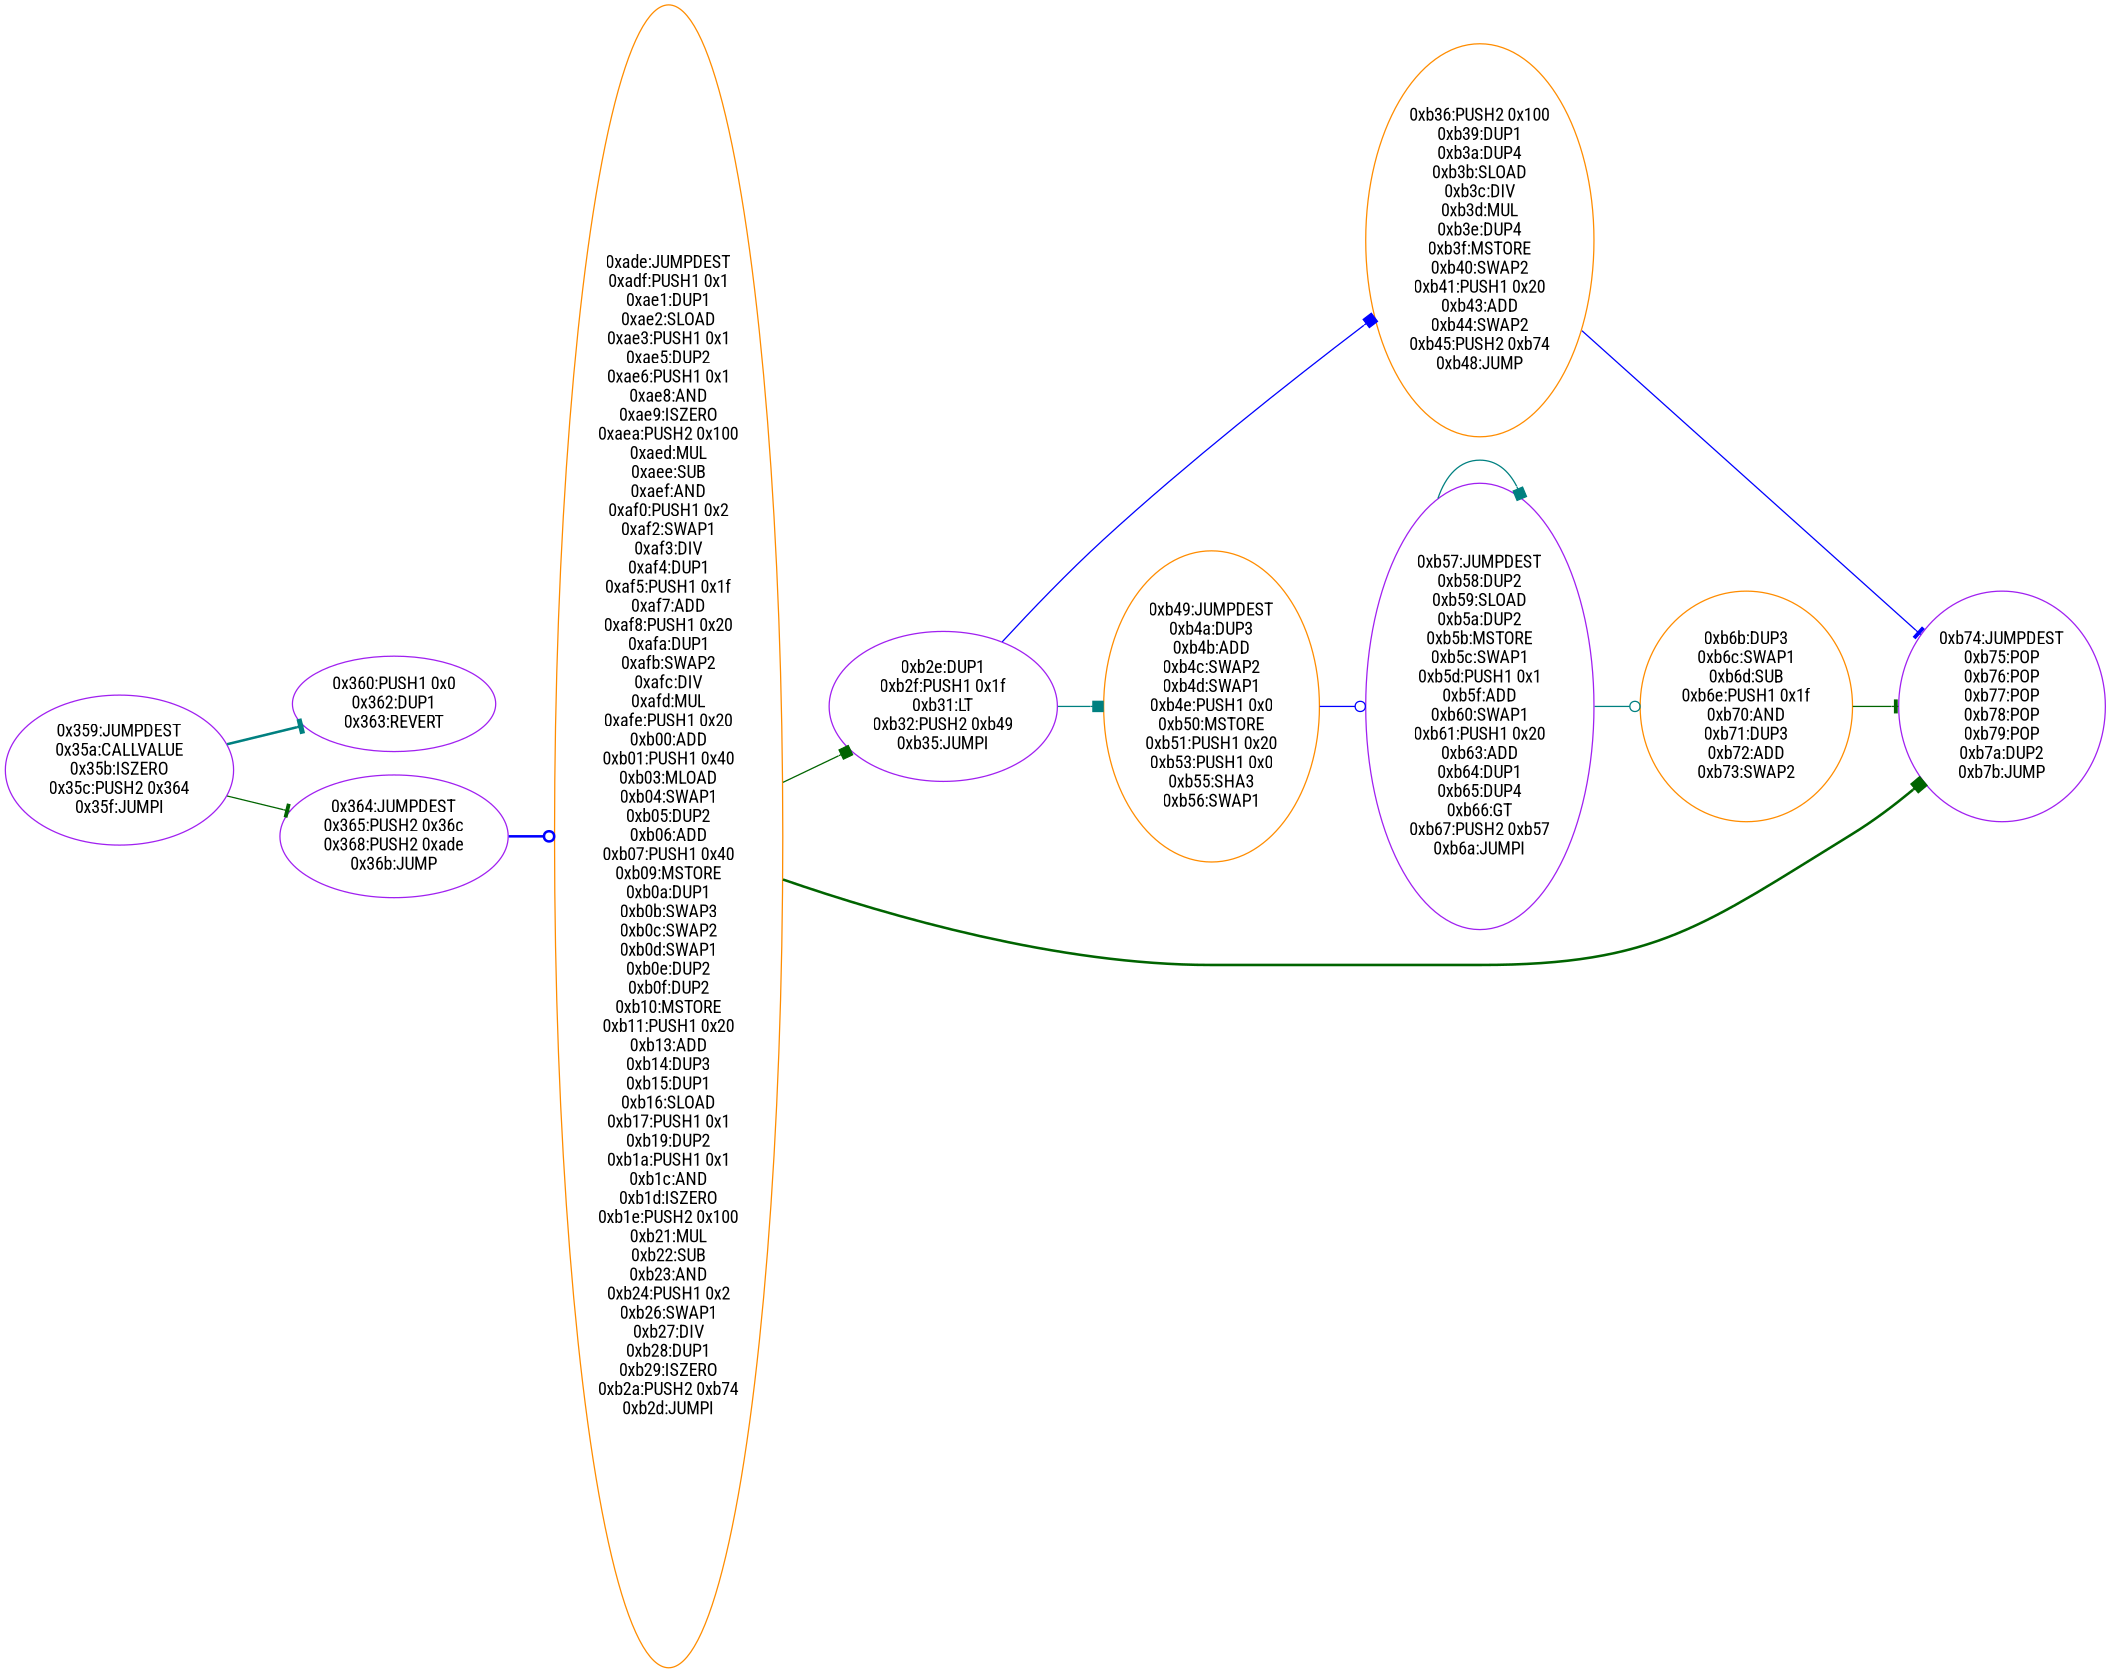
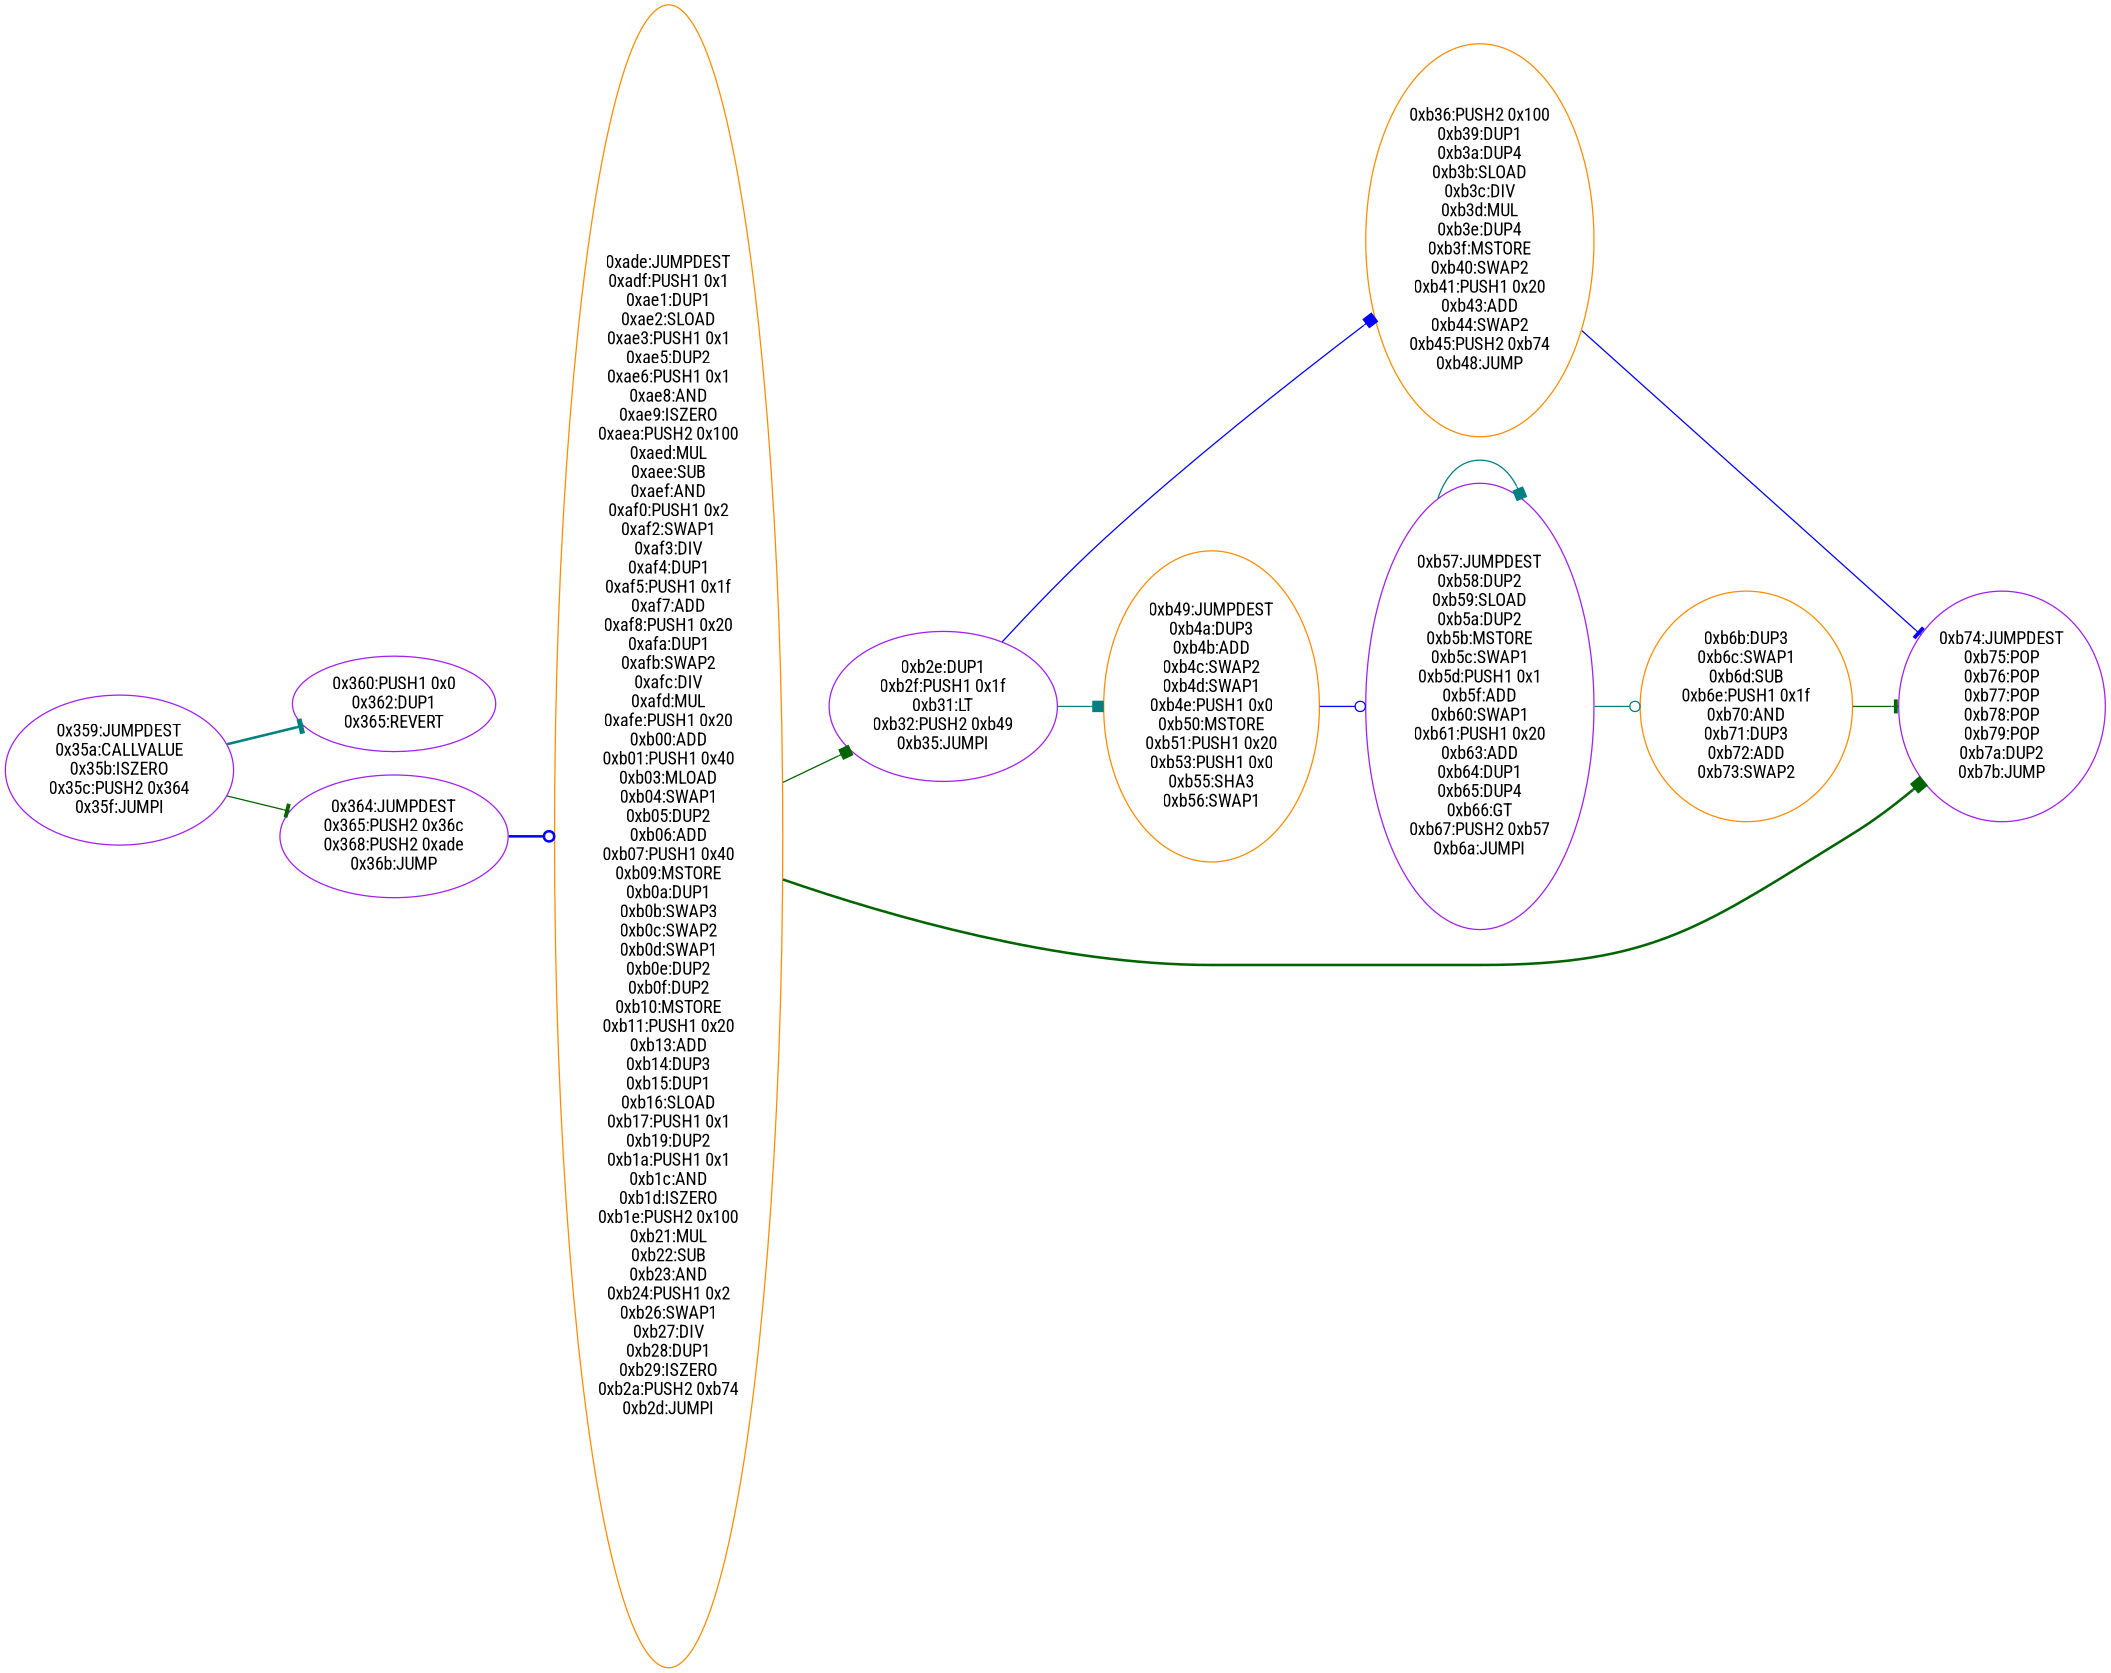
node "0x360:PUSH1 0x0 0x362:DUP1 0x363:REVERT": label "0x360:PUSH1 0x0 0x362:DUP1 0x363:REVERT" -> "0x360:PUSH1 0x0 0x362:DUP1 0x365:REVERT"
